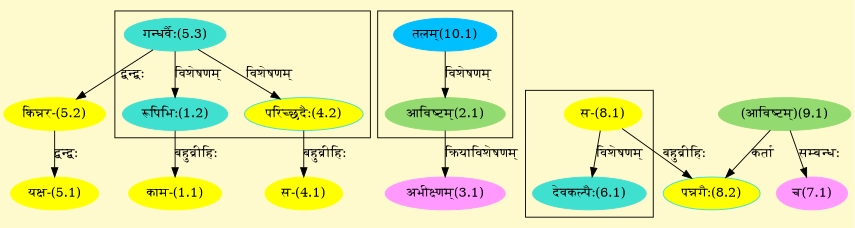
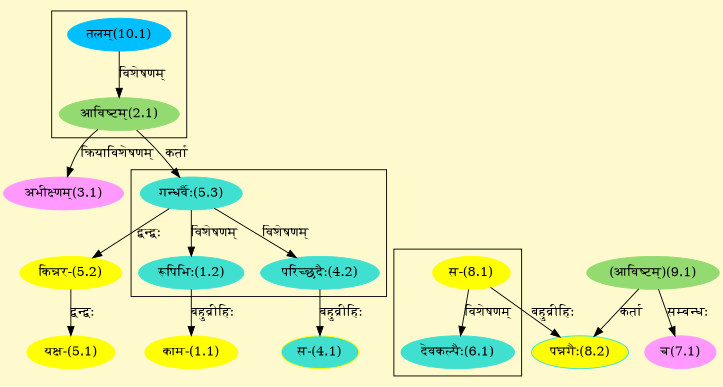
node "परिच्छदैः(4.2)": fillcolor #ffff00 -> #40e0d0
edge "आविष्टम्(2.1)" -> "गन्धर्वैः(5.3)": added, label "कर्ता"
node "स-(4.1)": fillcolor #ffff00 -> #40e0d0
